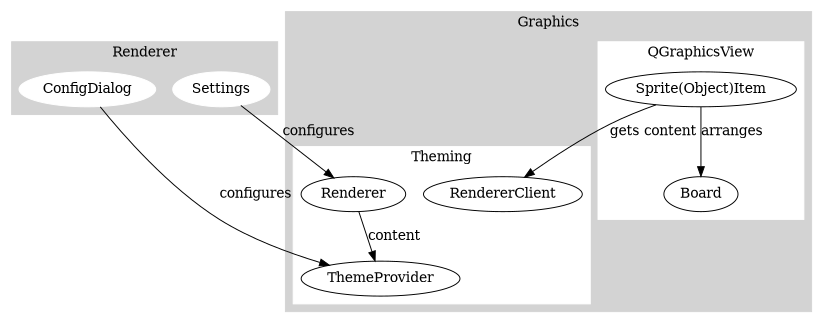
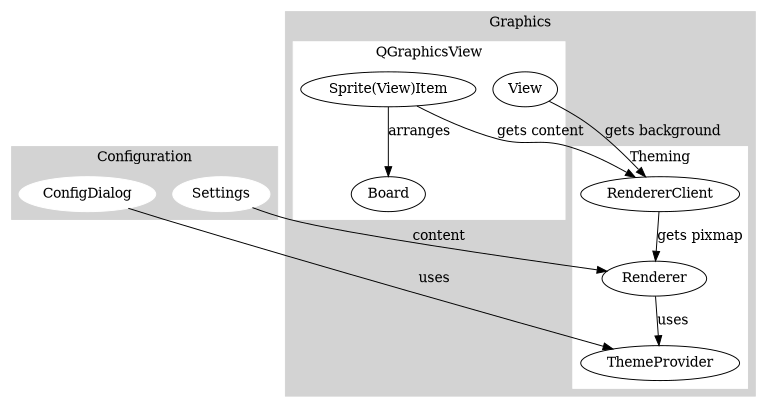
cluster "Renderer": label "Renderer" -> "Configuration"
node "View": added
node "Sprite(Object)Item": label "Sprite(Object)Item" -> "Sprite(View)Item"
edge "Settings" -> "Renderer": label "configures" -> "content"
edge "ConfigDialog" -> "ThemeProvider": label "configures" -> "uses"
edge "RendererClient" -> "Renderer": added, label "gets pixmap"
edge "Renderer" -> "ThemeProvider": label "content" -> "uses"
